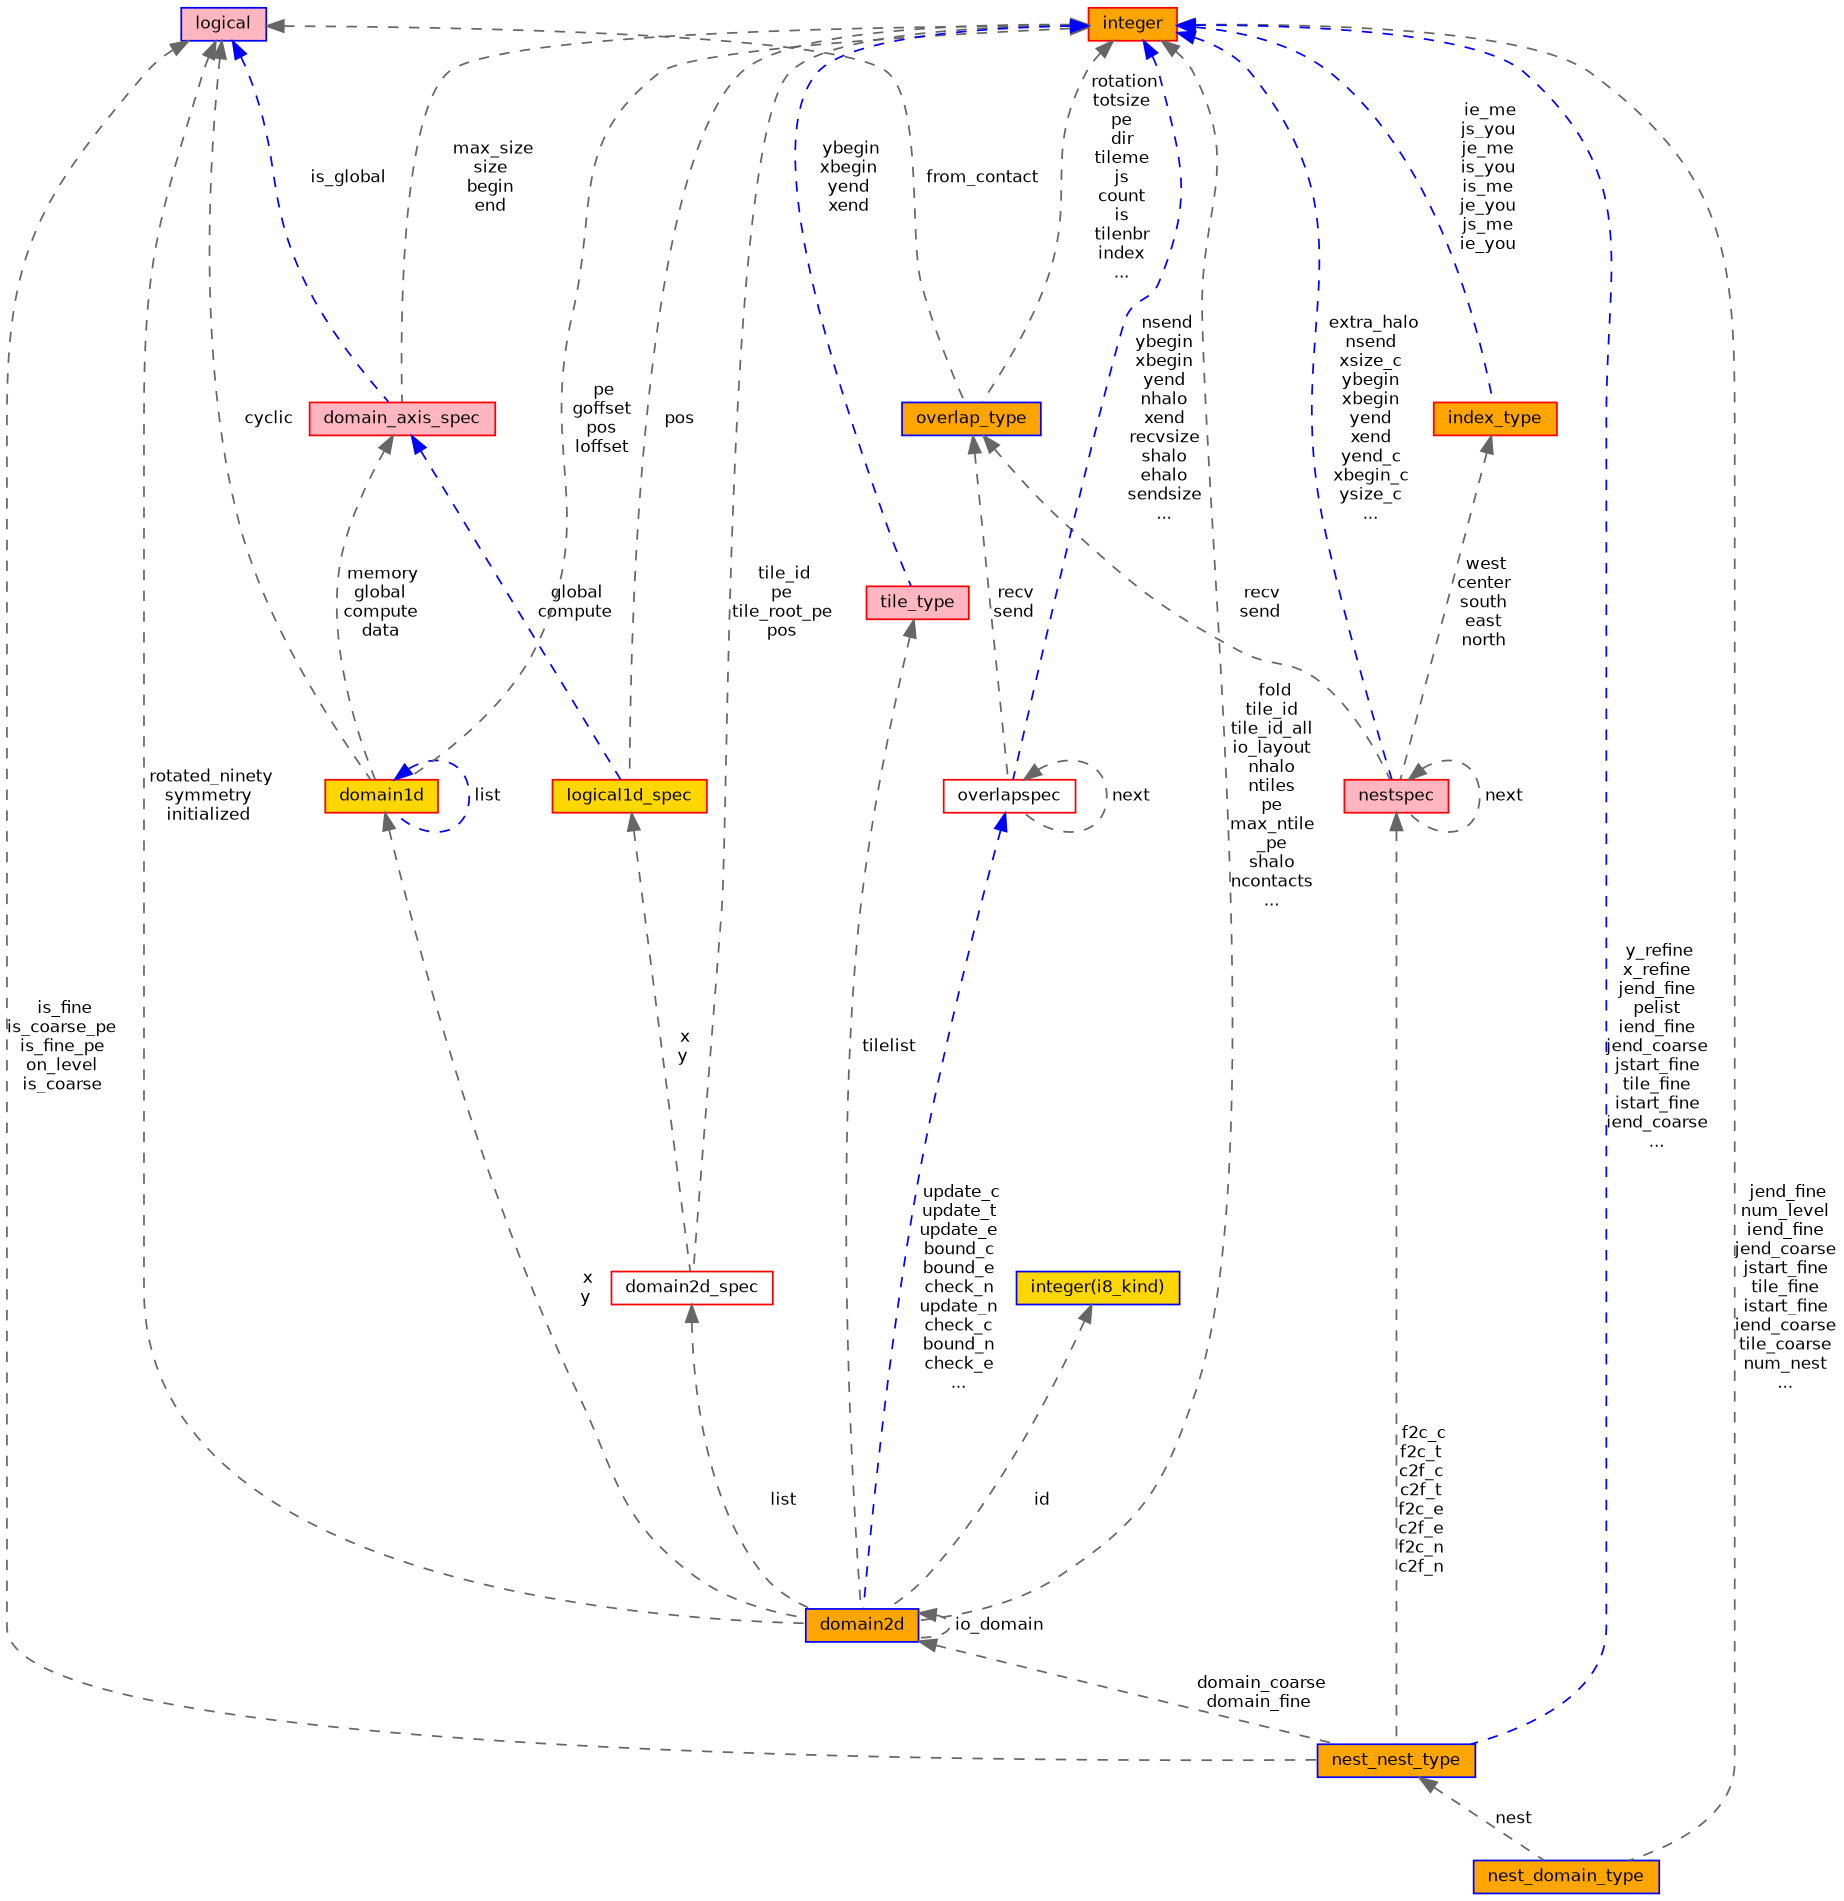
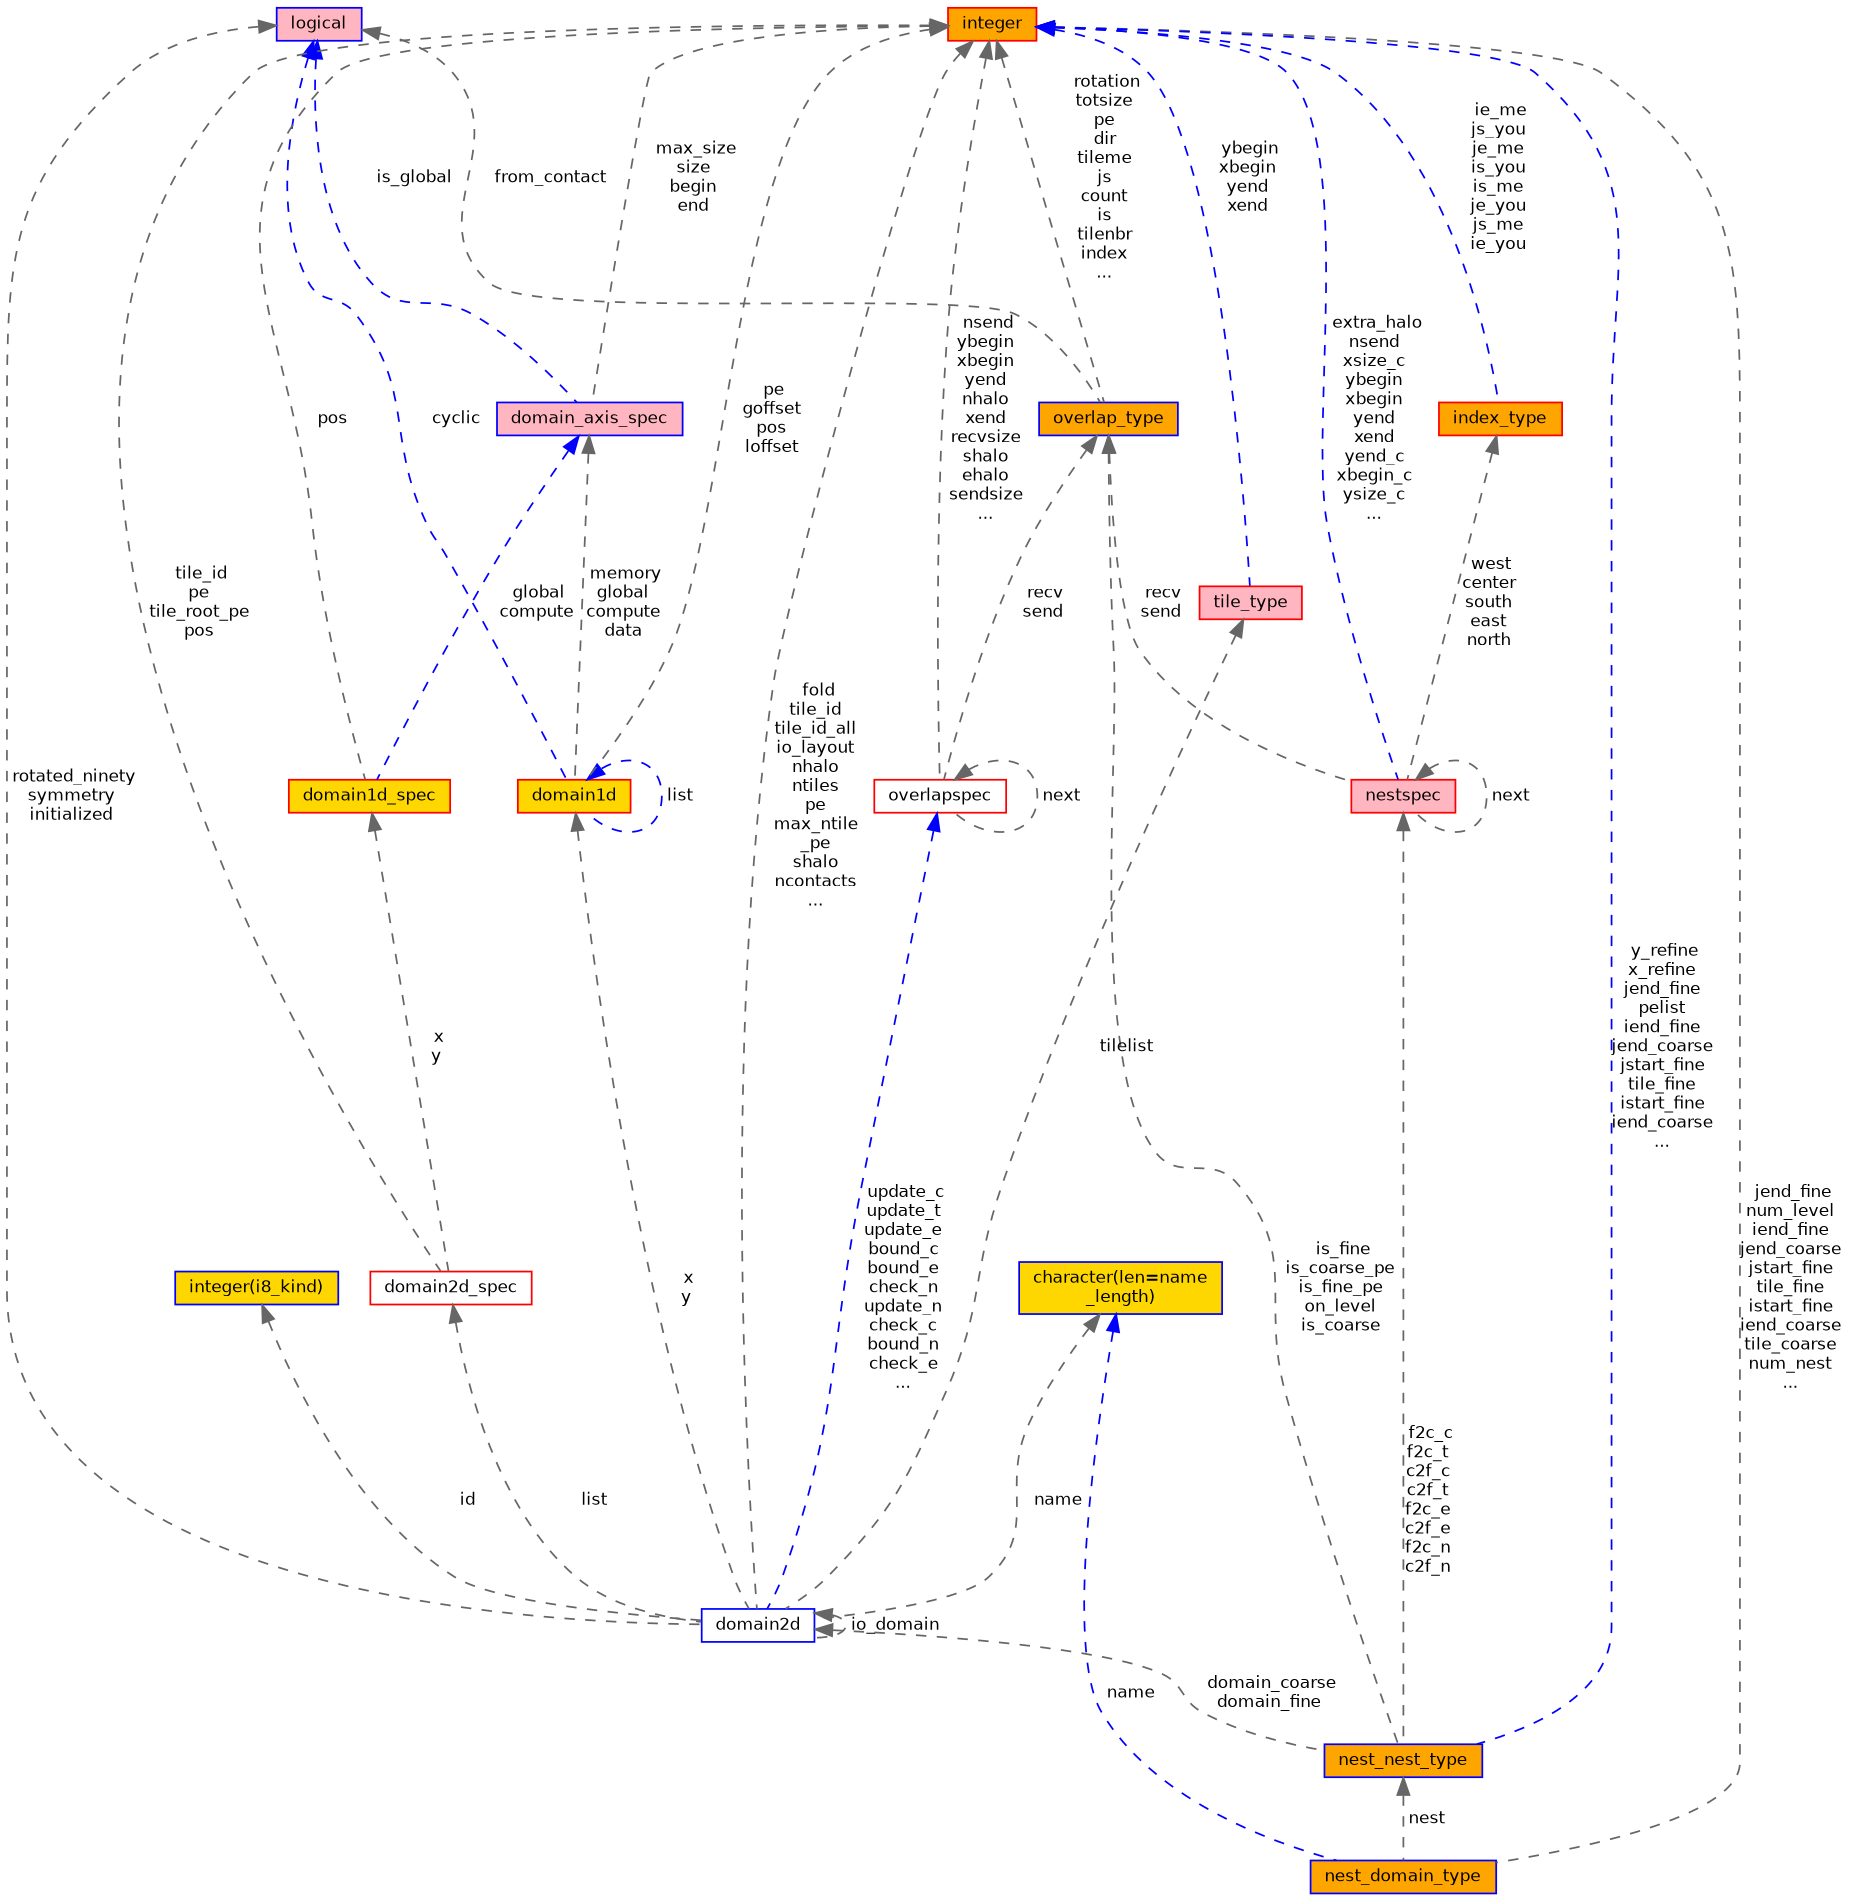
edge "overlapspec" -> "integer": color blue -> gray40
node "domain_axis_spec": color red -> blue
edge "domain1d" -> "logical": color gray40 -> blue
node "logical1d_spec": label "logical1d_spec" -> "domain1d_spec"
node "character(len=name _length)": added
edge "nest_nest_type" -> "logical": now "nest_nest_type" -> "overlap_type"
node "domain2d": fillcolor orange -> white
